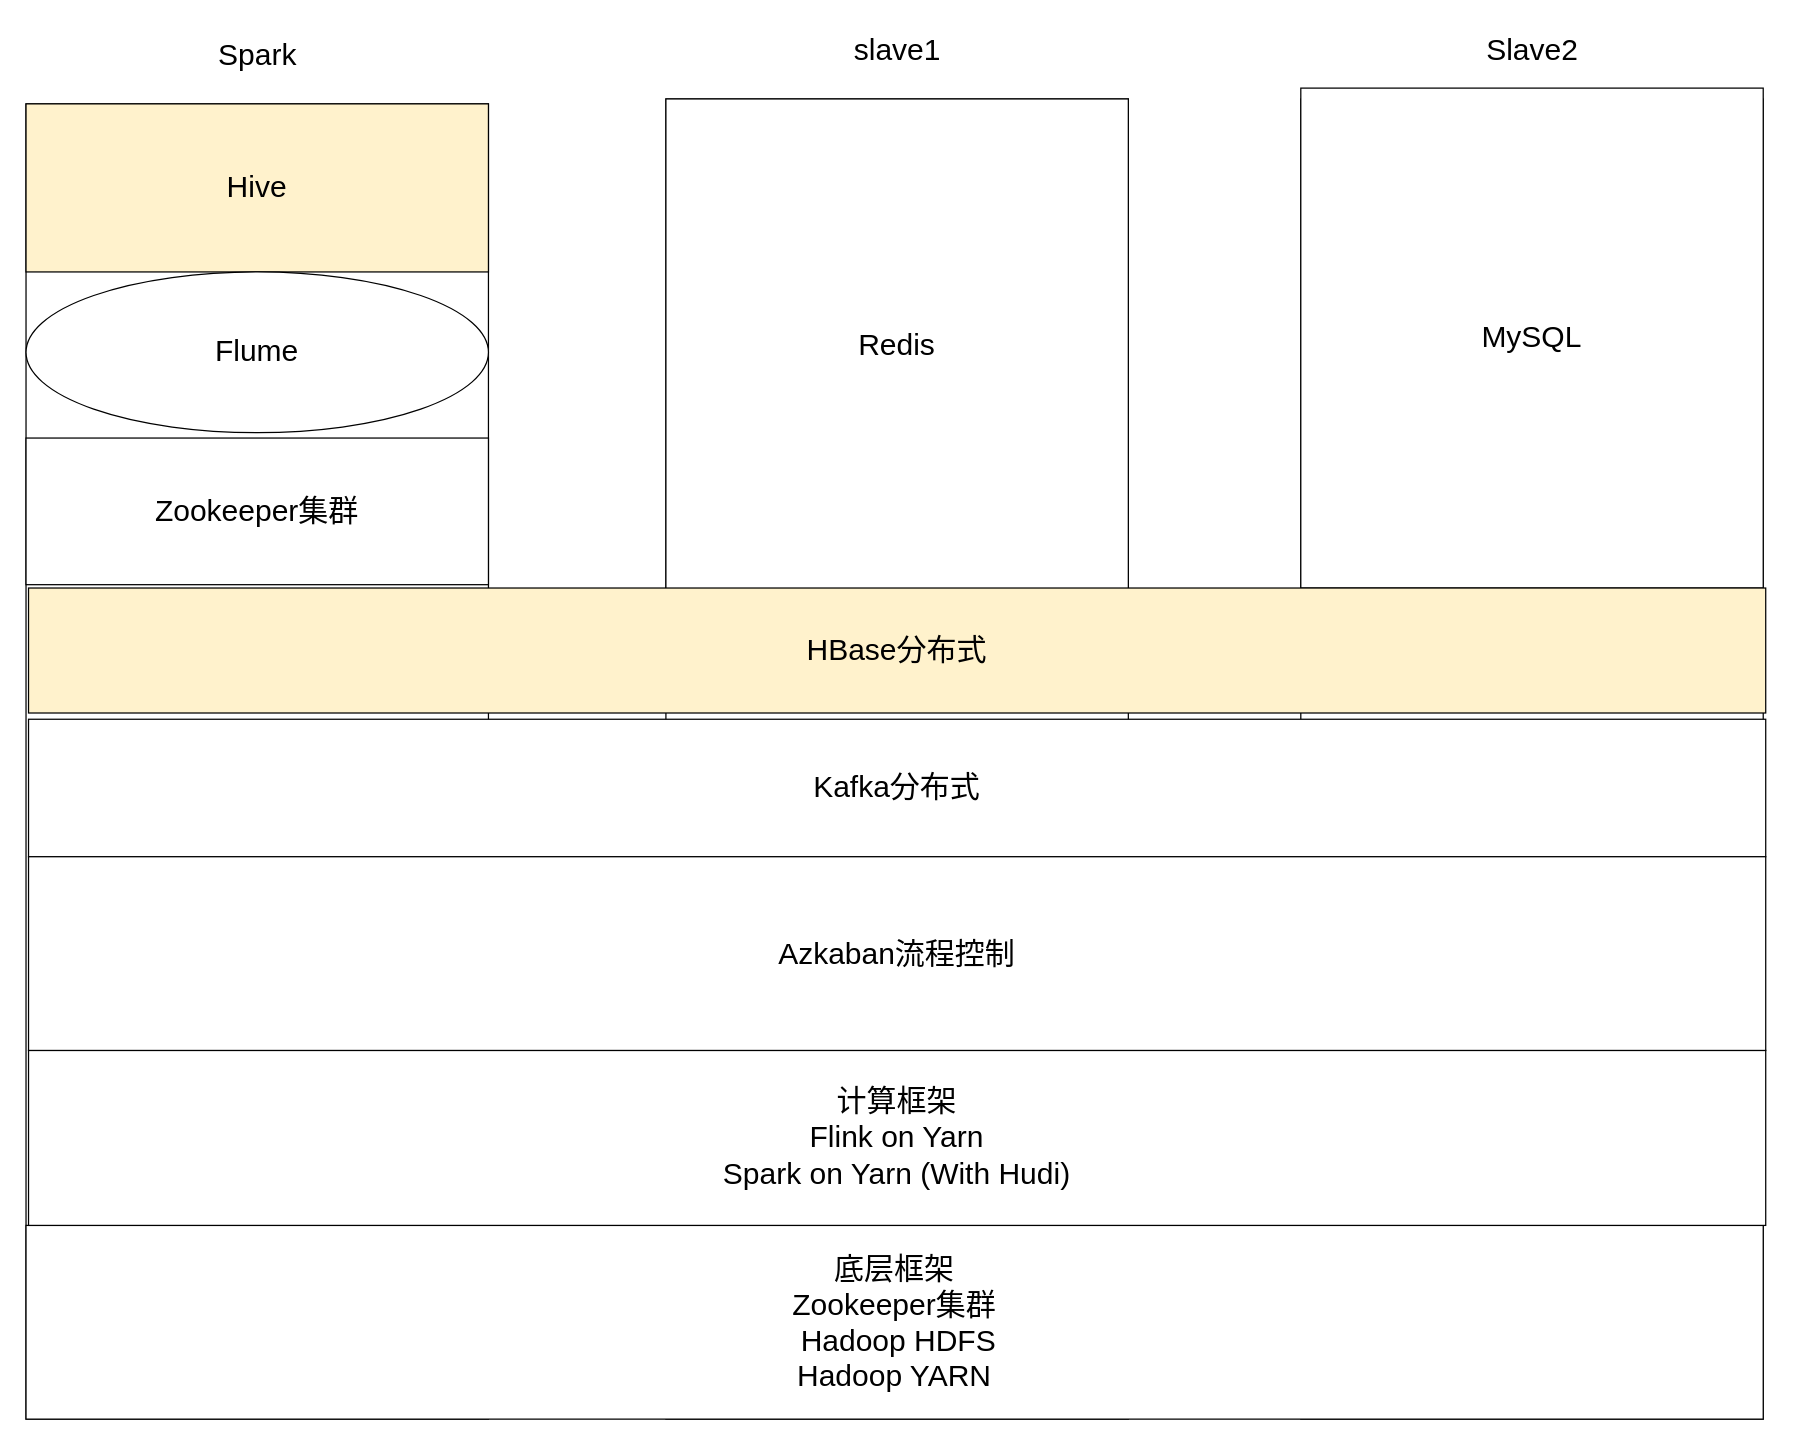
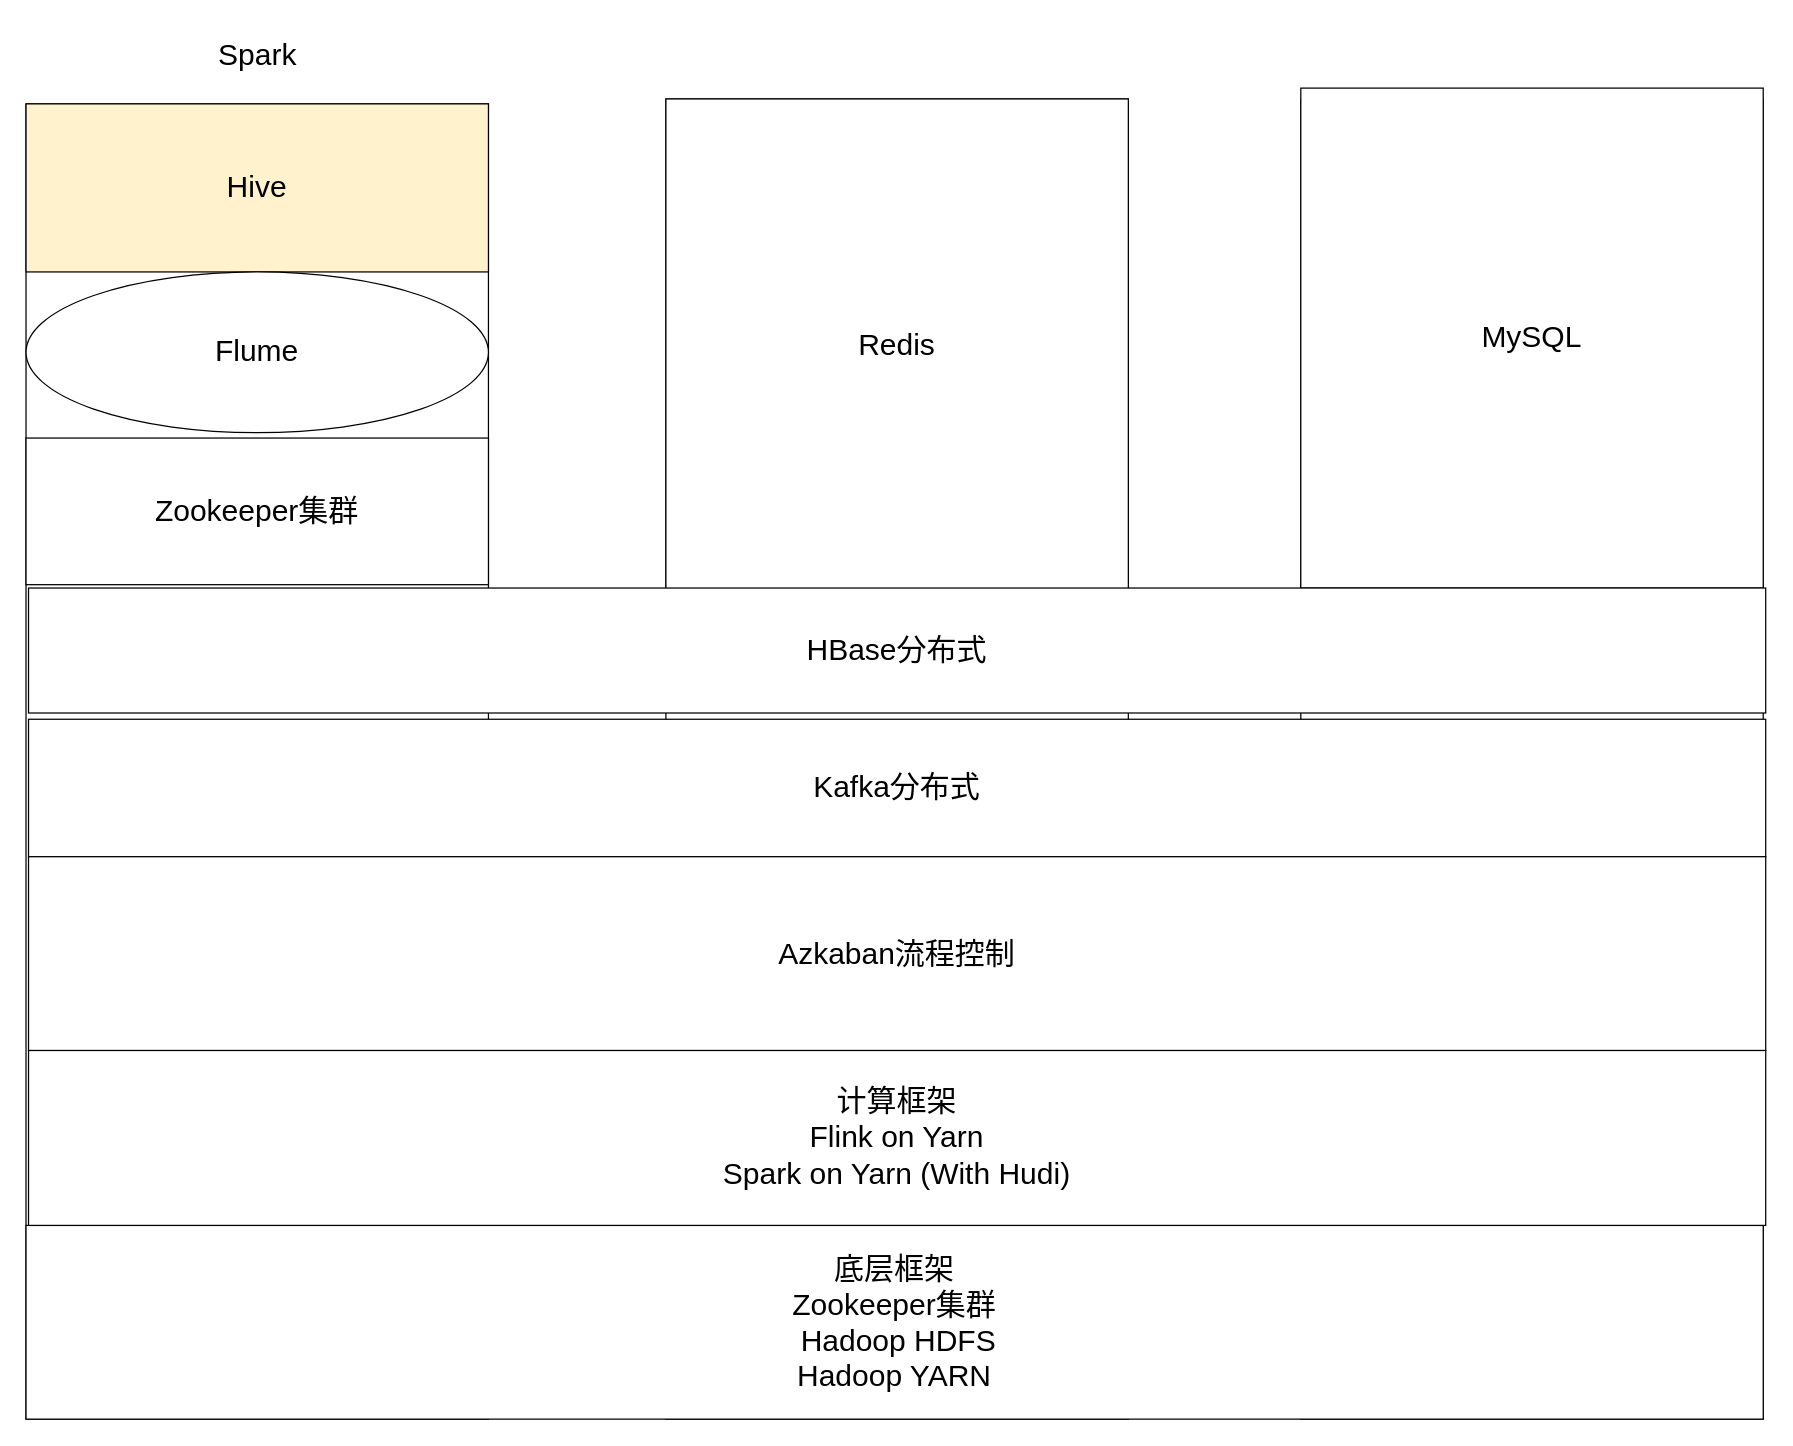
node "slave1": removed
node "Slave2": removed
node "HBase分布式": fillcolor #fff2cc -> #ffffff
